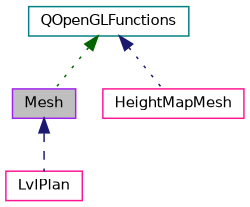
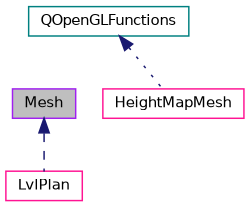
edge "Mesh" -> "QOpenGLFunctions": removed
